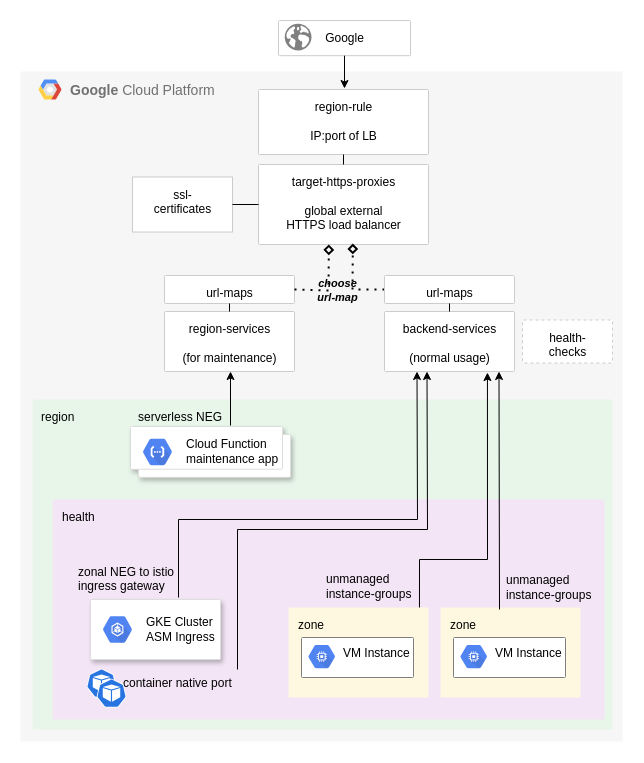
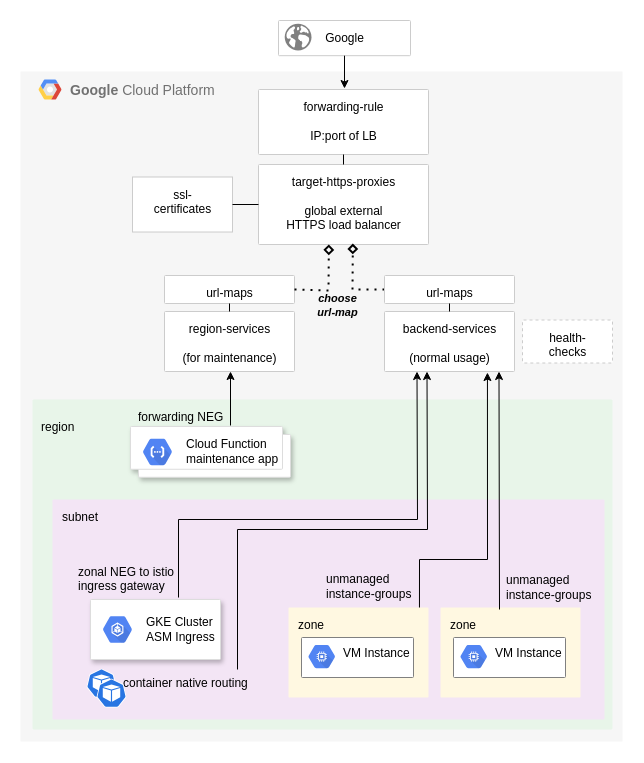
node "region-rule IP:port of LB": label "region-rule IP:port of LB" -> "forwarding-rule IP:port of LB"
node "choose url-map": moved (338, 290) -> (338, 305)
node "region": moved (65, 418) -> (65, 428)
node "serverless NEG": label "serverless NEG" -> "forwarding NEG"
node "health": label "health" -> "subnet"
node "container native port": label "container native port" -> "container native routing"
